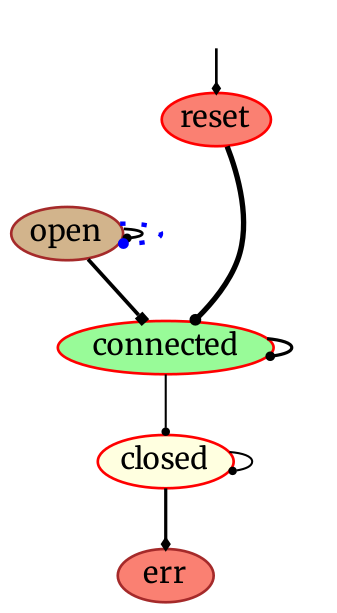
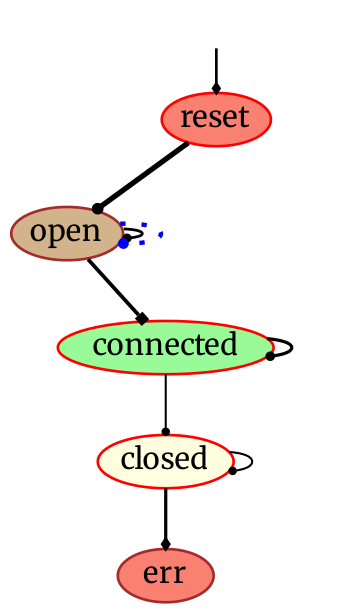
edge "reset" -> "connected": now "reset" -> "open"
